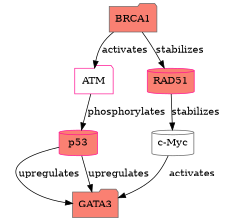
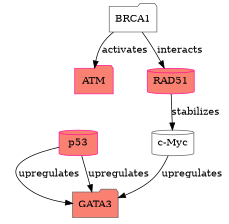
node "BRCA1": fillcolor salmon -> white
edge "BRCA1" -> "RAD51": label "stabilizes" -> "interacts"
node "ATM": fillcolor white -> salmon
edge "ATM" -> "p53": removed, label "phosphorylates"
edge "c-Myc" -> "GATA3": label "activates" -> "upregulates"
